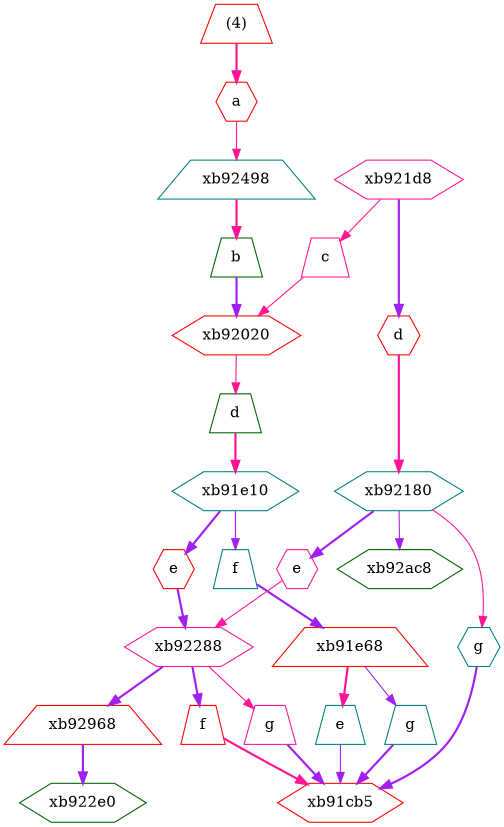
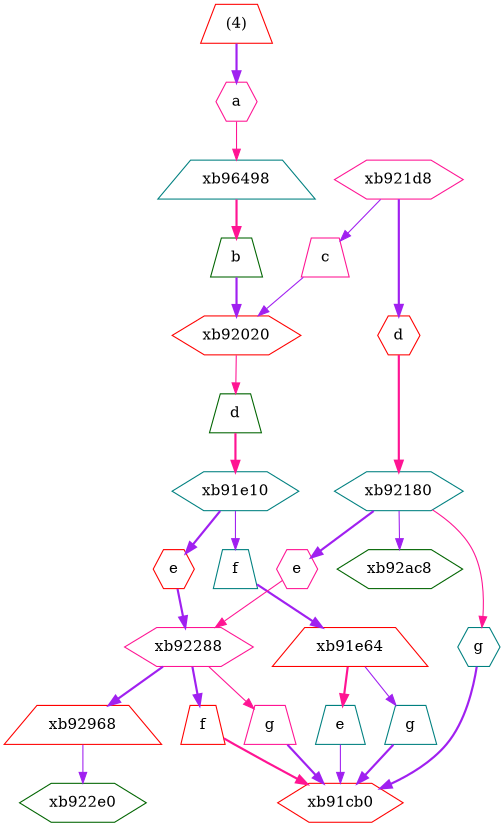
edge "(4)" -> "a": color deeppink -> purple
node "a": color red -> deeppink
node "xb92498": label "xb92498" -> "xb96498"
edge "xb921d8" -> "c": color deeppink -> purple
edge "c" -> "xb92020": color deeppink -> purple
node "xb91e68": label "xb91e68" -> "xb91e64"
edge "xb92968" -> "xb922e0": style bold -> solid
node "xb91cb5": label "xb91cb5" -> "xb91cb0"
